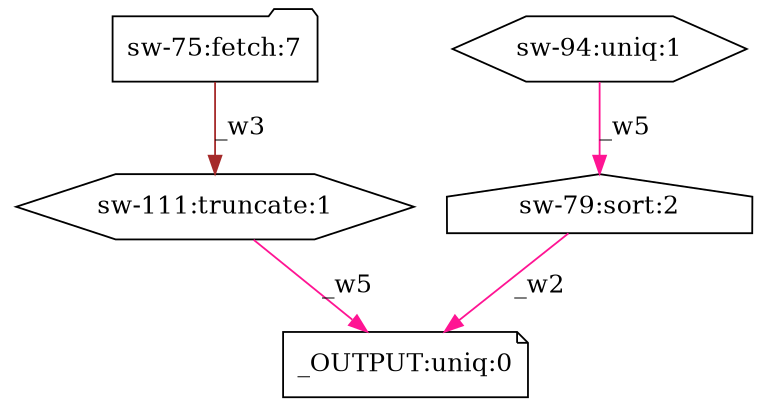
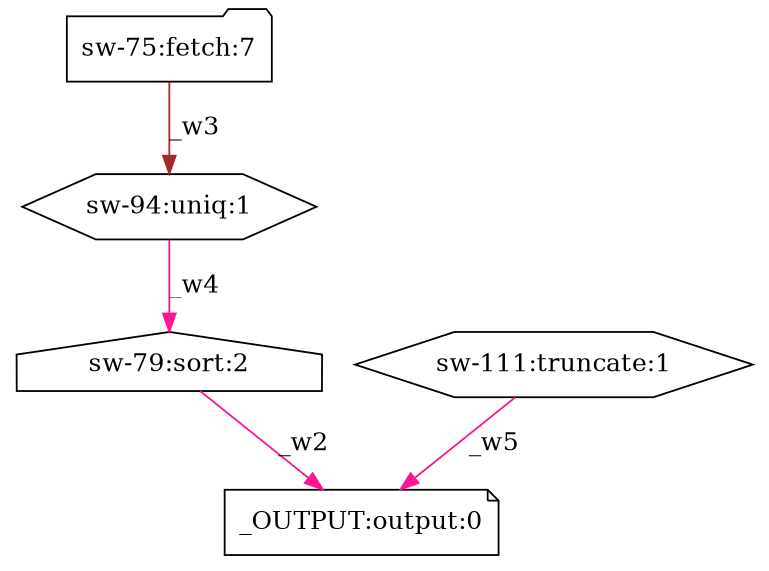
edge "sw-75:fetch:7" -> "sw-111:truncate:1": now "sw-75:fetch:7" -> "sw-94:uniq:1"
edge "sw-94:uniq:1" -> "sw-79:sort:2": label "_w5" -> "_w4"
node "_OUTPUT:uniq:0": label "_OUTPUT:uniq:0" -> "_OUTPUT:output:0"
